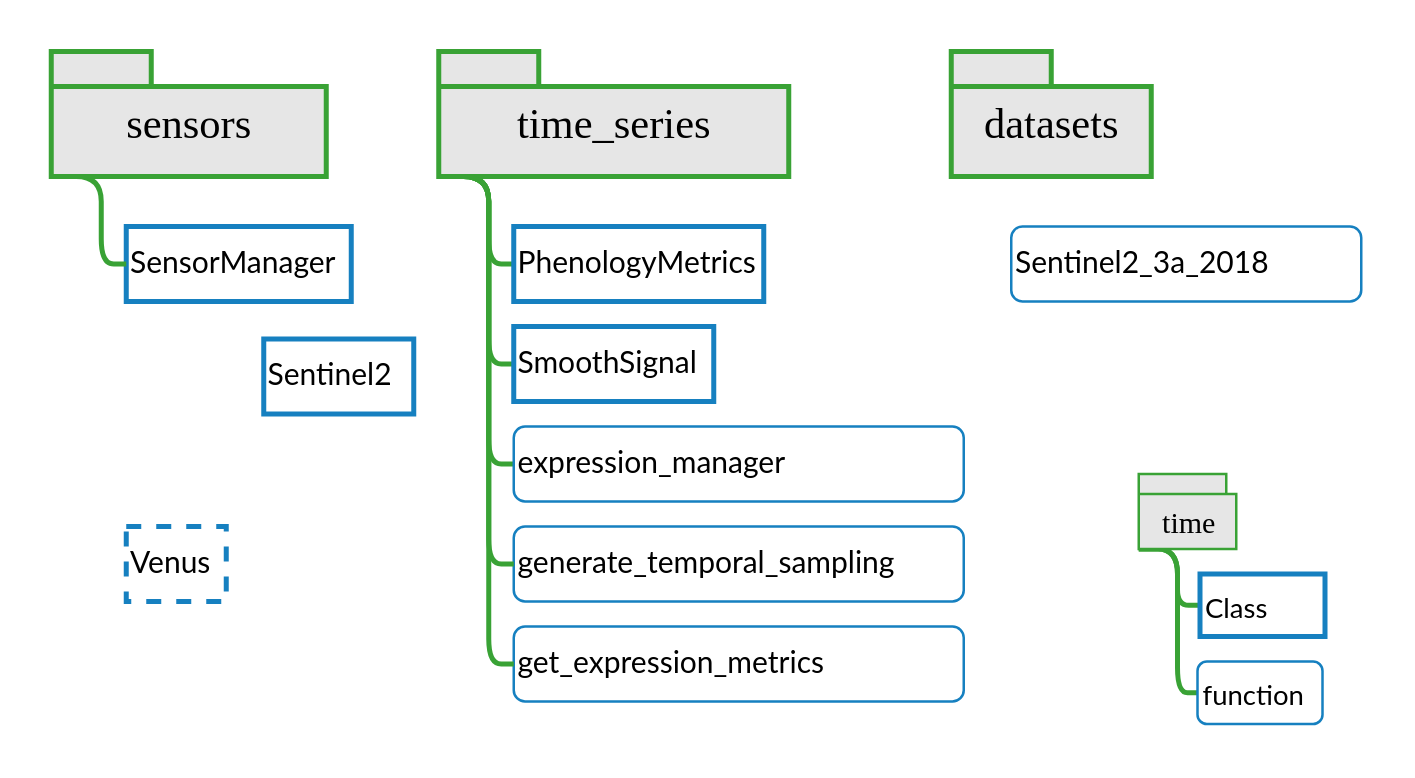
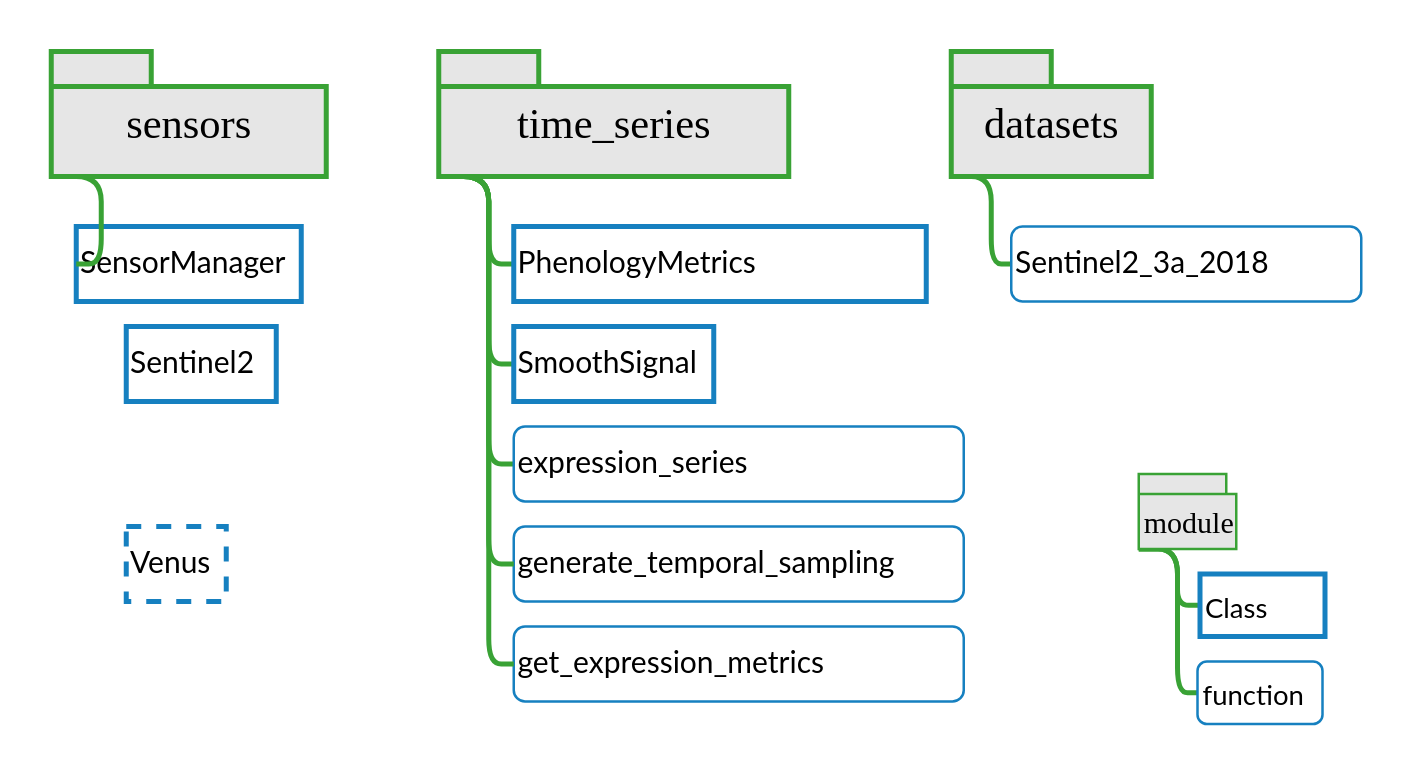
edge "datasets" -- "Sentinel2_3a_2018": added
node "SensorManager": moved (239, 264) -> (189, 264)
node "PhenologyMetrics": size 250x75 -> 413x75
node "Sentinel2": moved (339, 376) -> (201, 364)
node "expression_manager": label "expression_manager" -> "expression_series"
node "time": label "time" -> "module"
